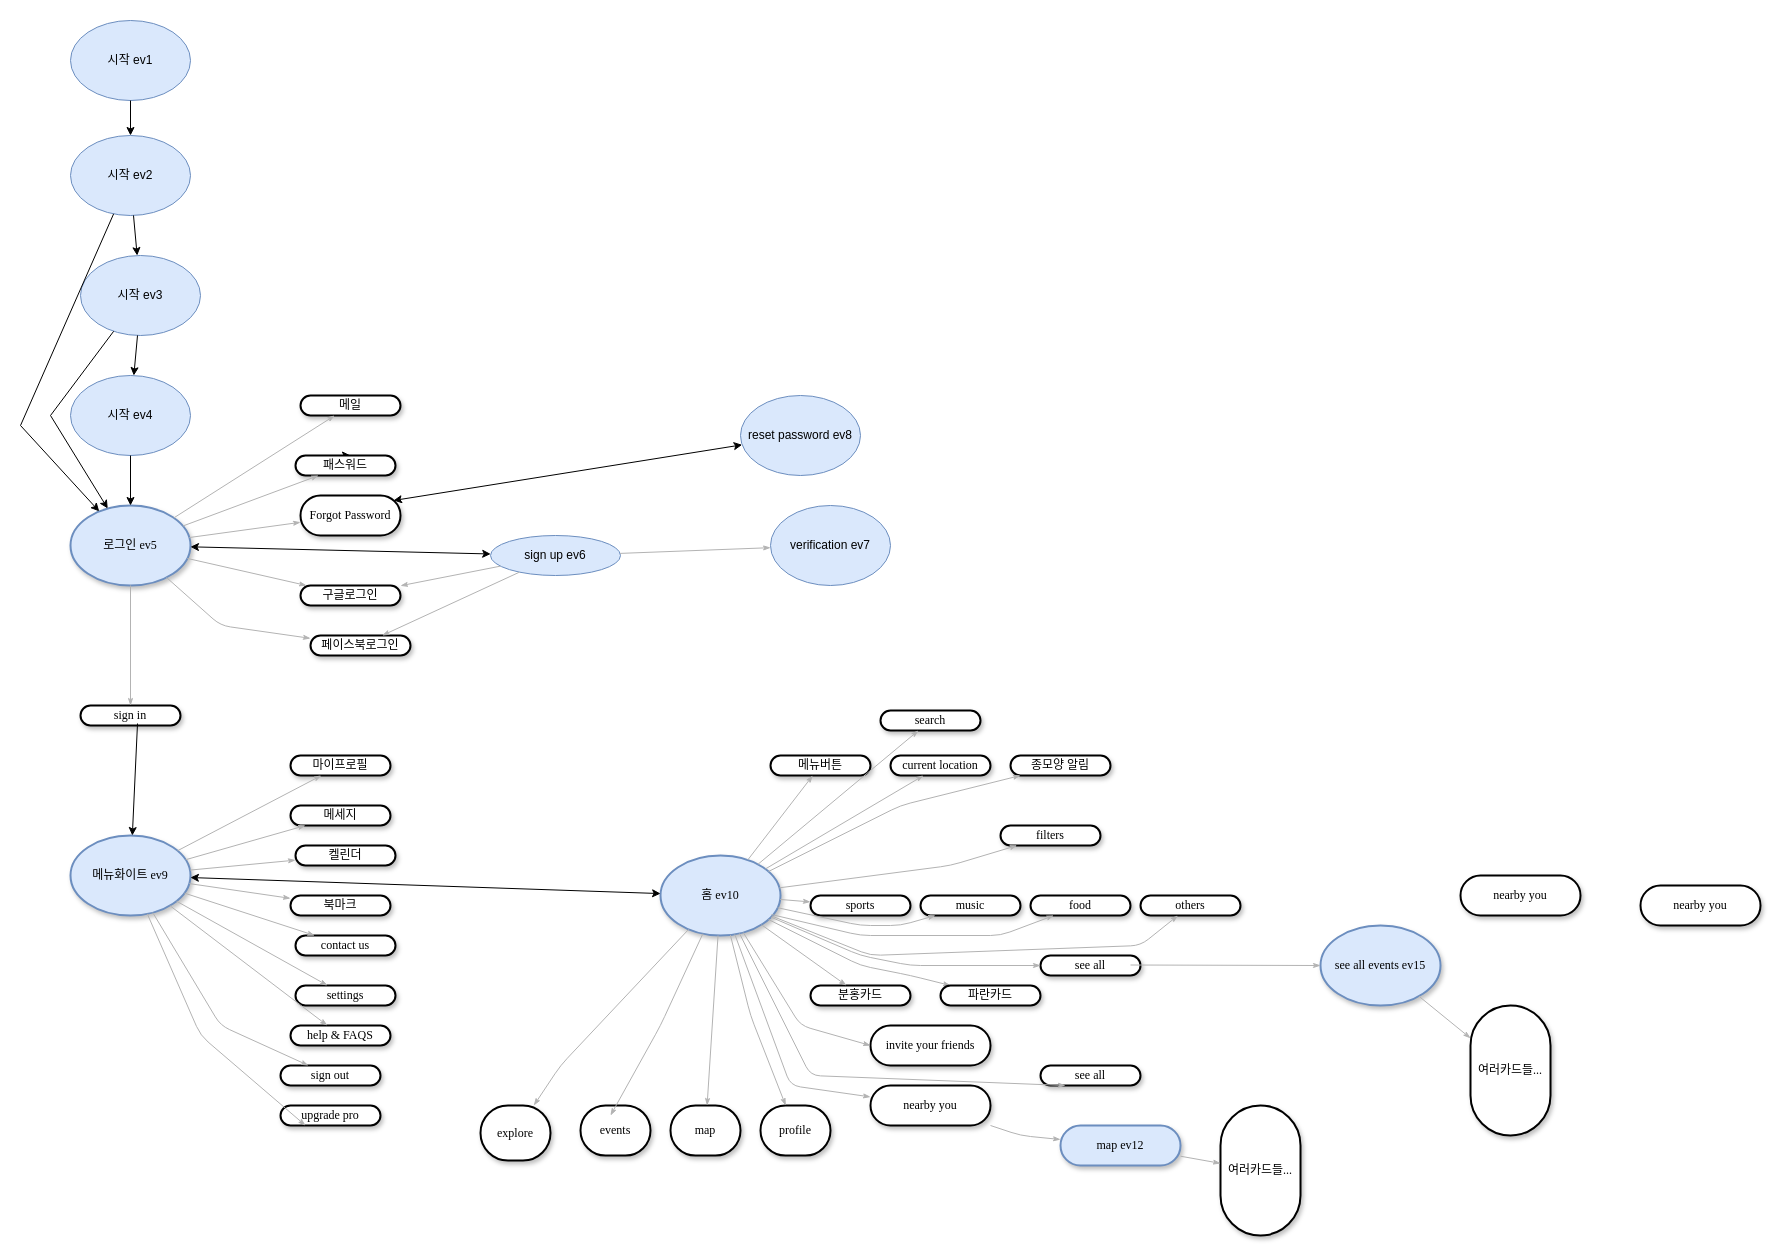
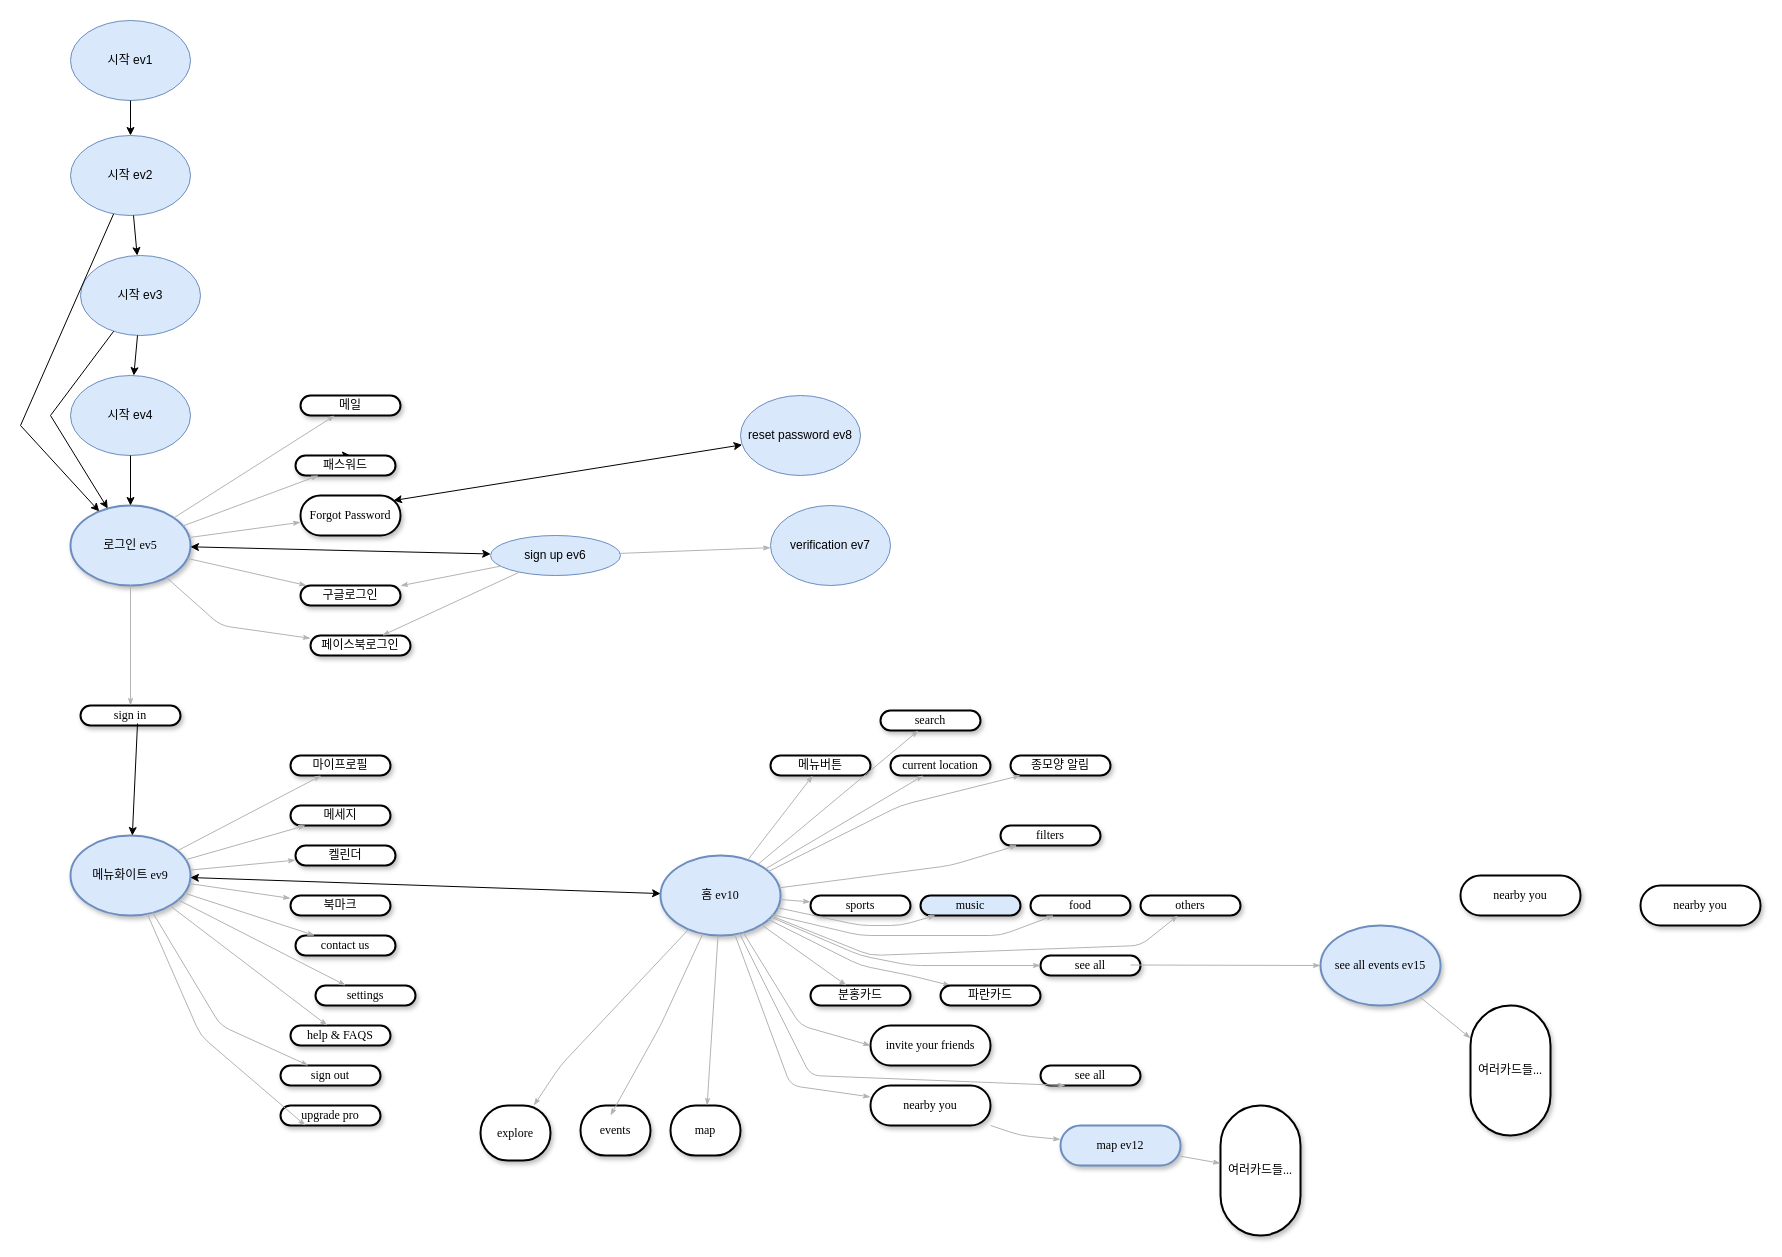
node "music": fillcolor #ffffff -> #dae8fc
node "settings": moved (346, 996) -> (366, 996)
edge "홈 ev10" -> "profile": removed
node "profile": removed
